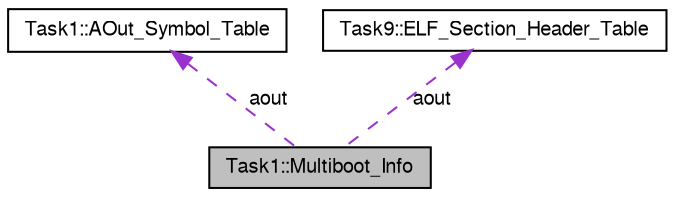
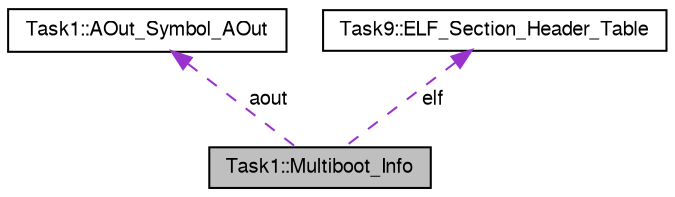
node "Task1::AOut_Symbol_Table": label "Task1::AOut_Symbol_Table" -> "Task1::AOut_Symbol_AOut"
edge "Task1::Multiboot_Info" -> "Task9::ELF_Section_Header_Table": label " aout" -> " elf"
